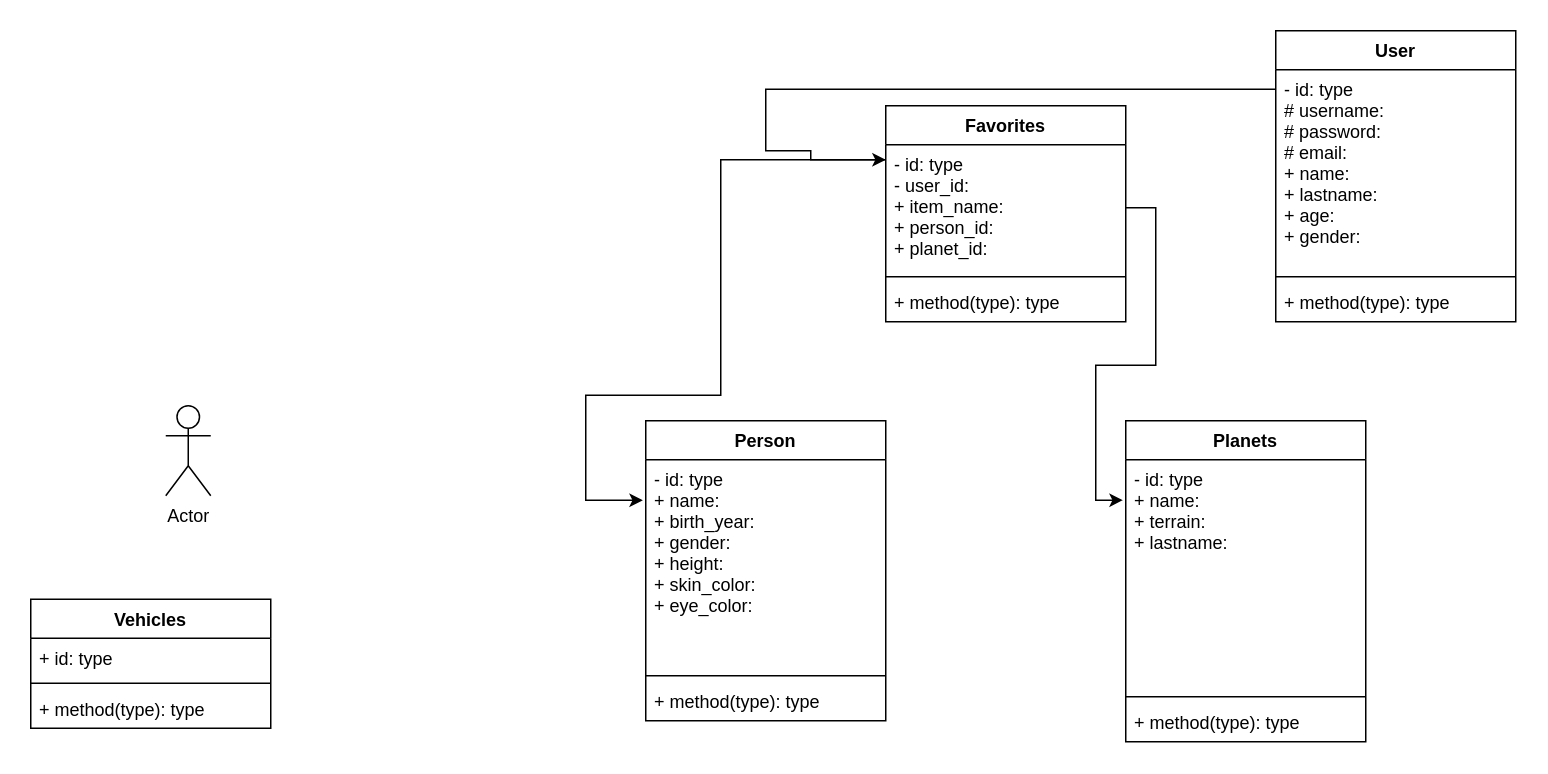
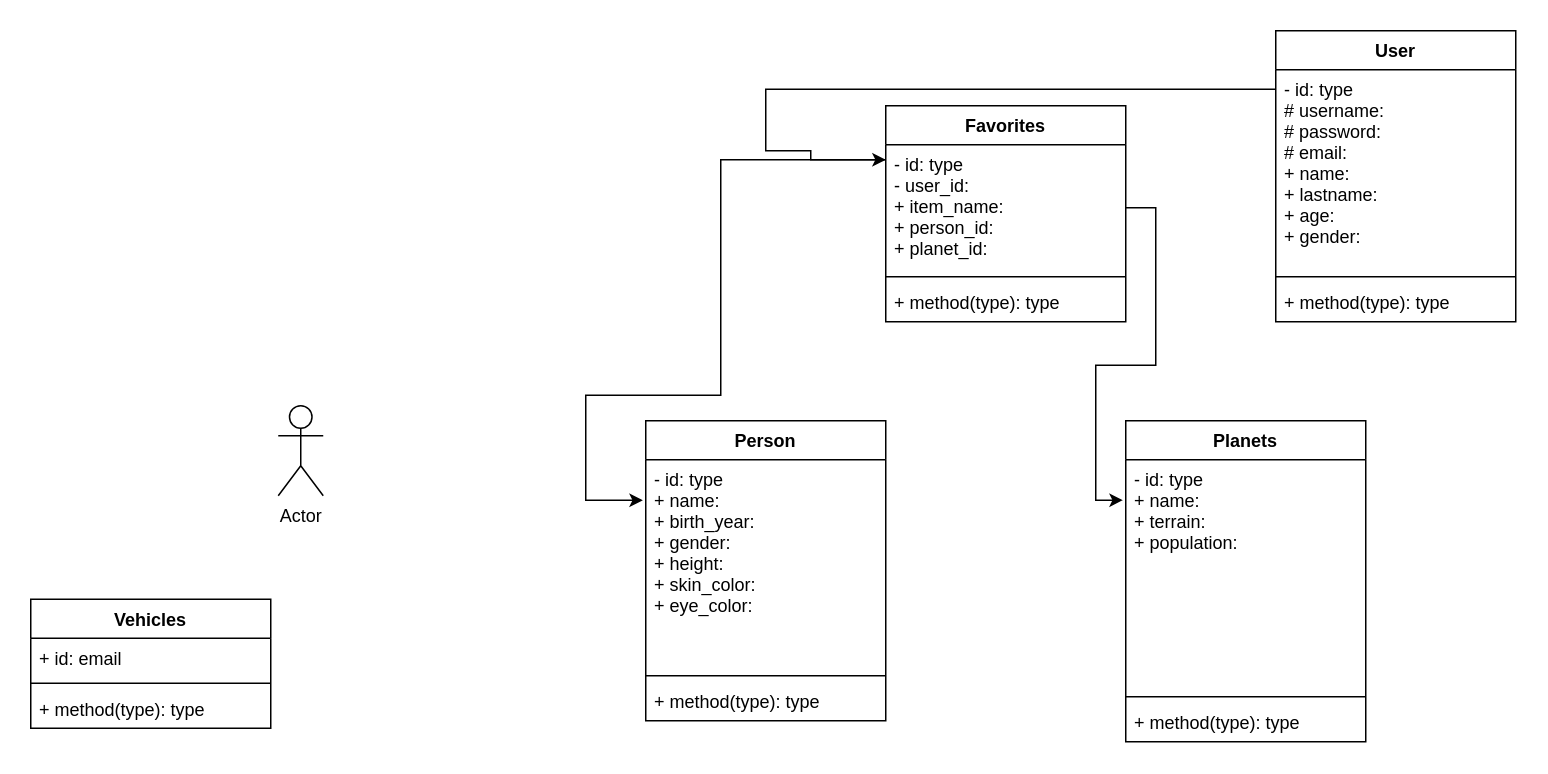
node "Actor": moved (188, 451) -> (301, 451)
node "- id: type + name: + terrain: + lastname:": label "- id: type + name: + terrain: + lastname:" -> "- id: type + name: + terrain: + population:"
node "+ id: type": label "+ id: type" -> "+ id: email"
